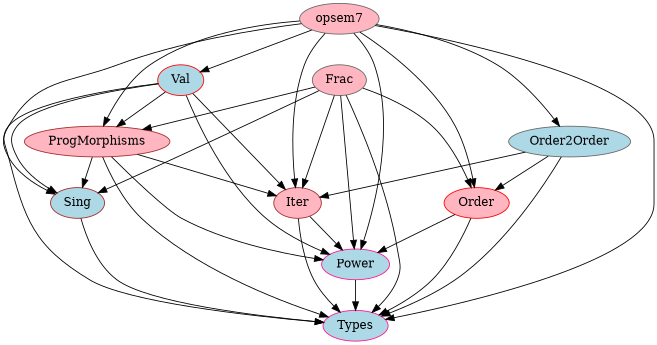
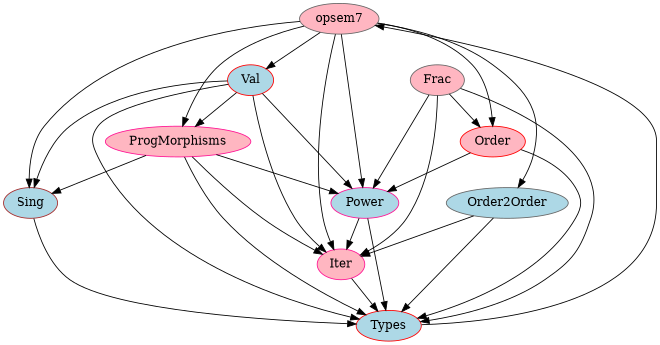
edge "Frac" -> "ProgMorphisms": removed
edge "Frac" -> "Sing": removed
node "ProgMorphisms": color brown -> deeppink
edge "opsem7" -> "Types": reversed
edge "Order2Order" -> "Order": removed
node "Iter": color brown -> deeppink
edge "Iter" -> "Power": reversed
node "Types": color deeppink -> red
